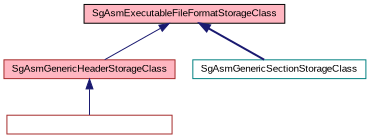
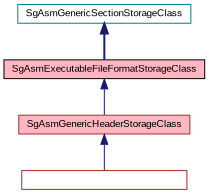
edge "SgAsmGenericSectionStorageClass" -> "SgAsmExecutableFileFormatStorageClass": reversed
